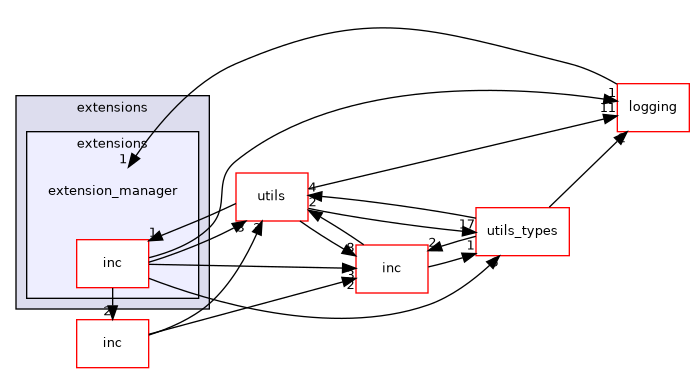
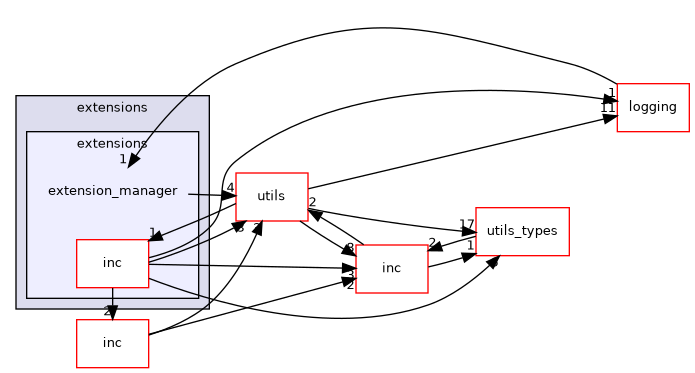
edge "utils_types" -> "logging": removed
edge "utils_types" -> "utils": now "extension_manager" -> "utils"
